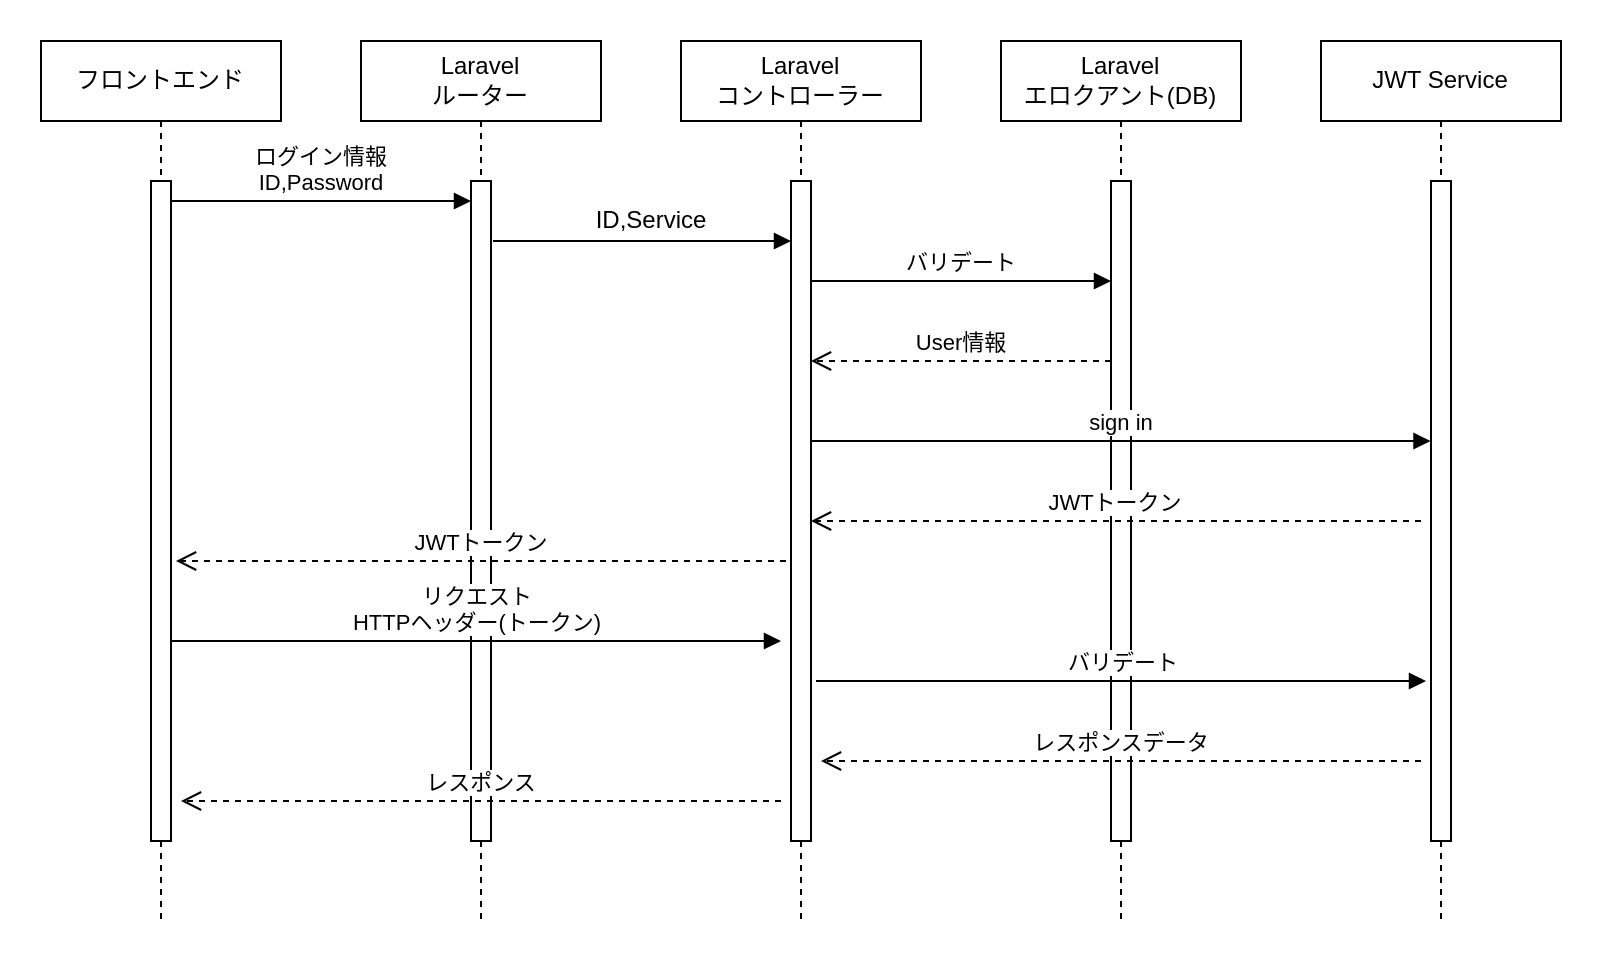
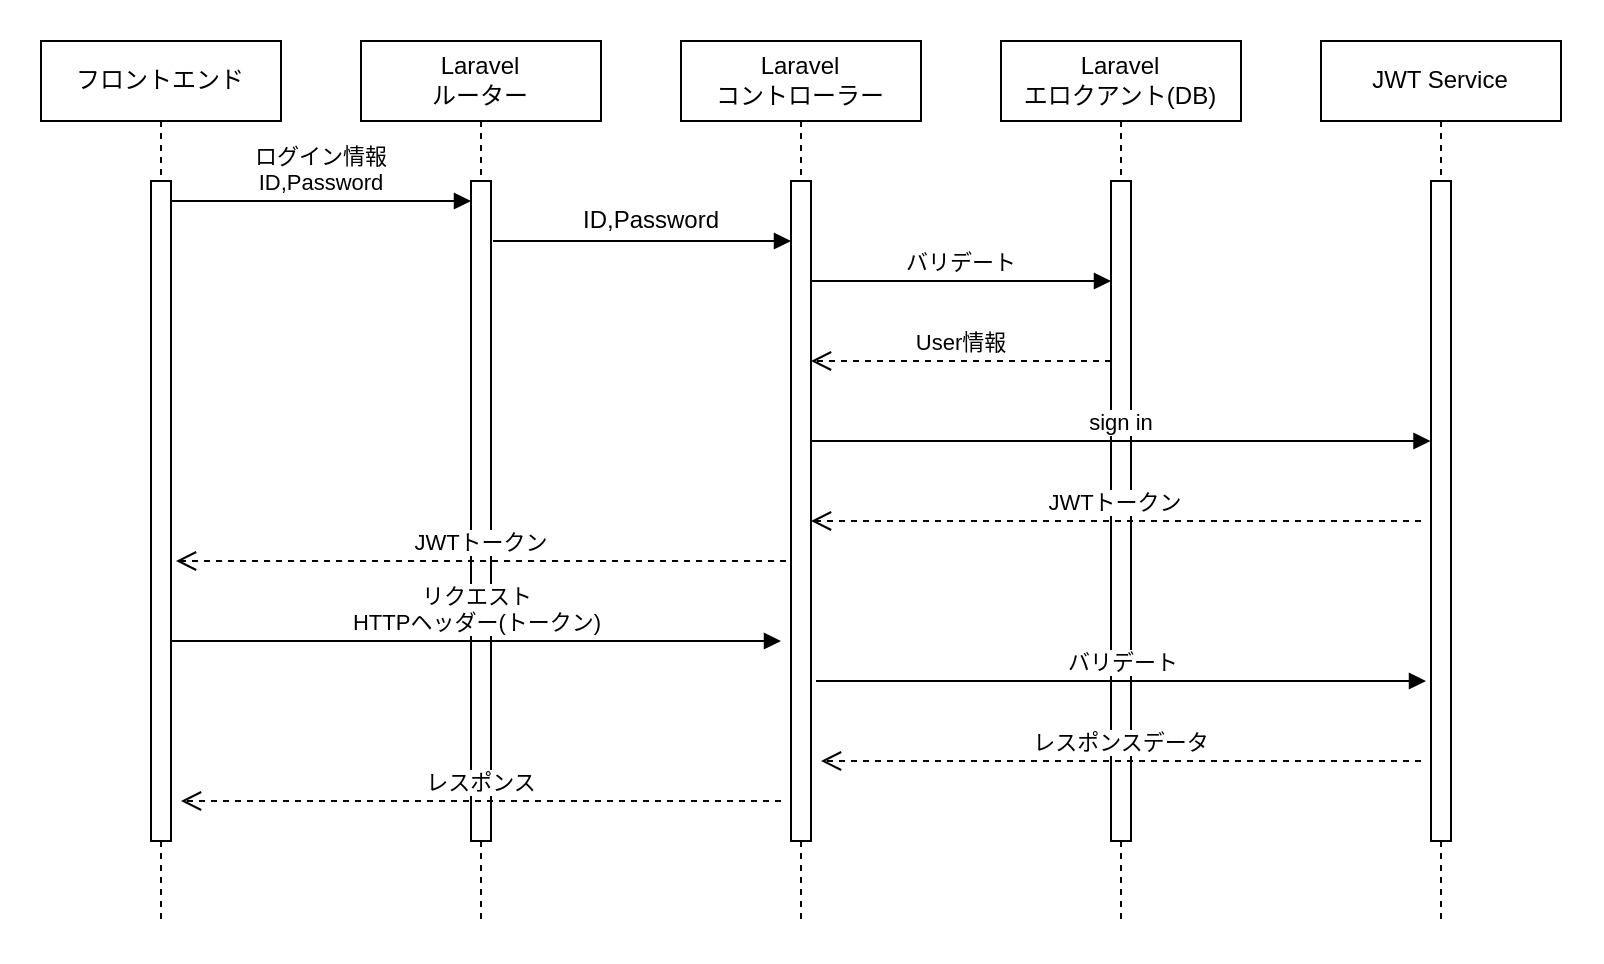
node "ID,Service": label "ID,Service" -> "ID,Password"
